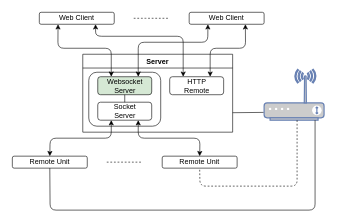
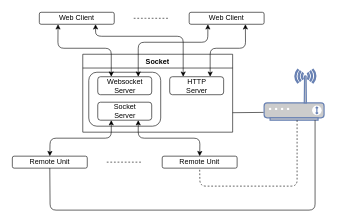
node "Server": label "Server" -> "Socket"
node "Websocket Server": fillcolor #d5e8d4 -> #ffffff
node "HTTP Remote": label "HTTP Remote" -> "HTTP Server"
edge "Websocket Server" -- "Socket Server": removed
